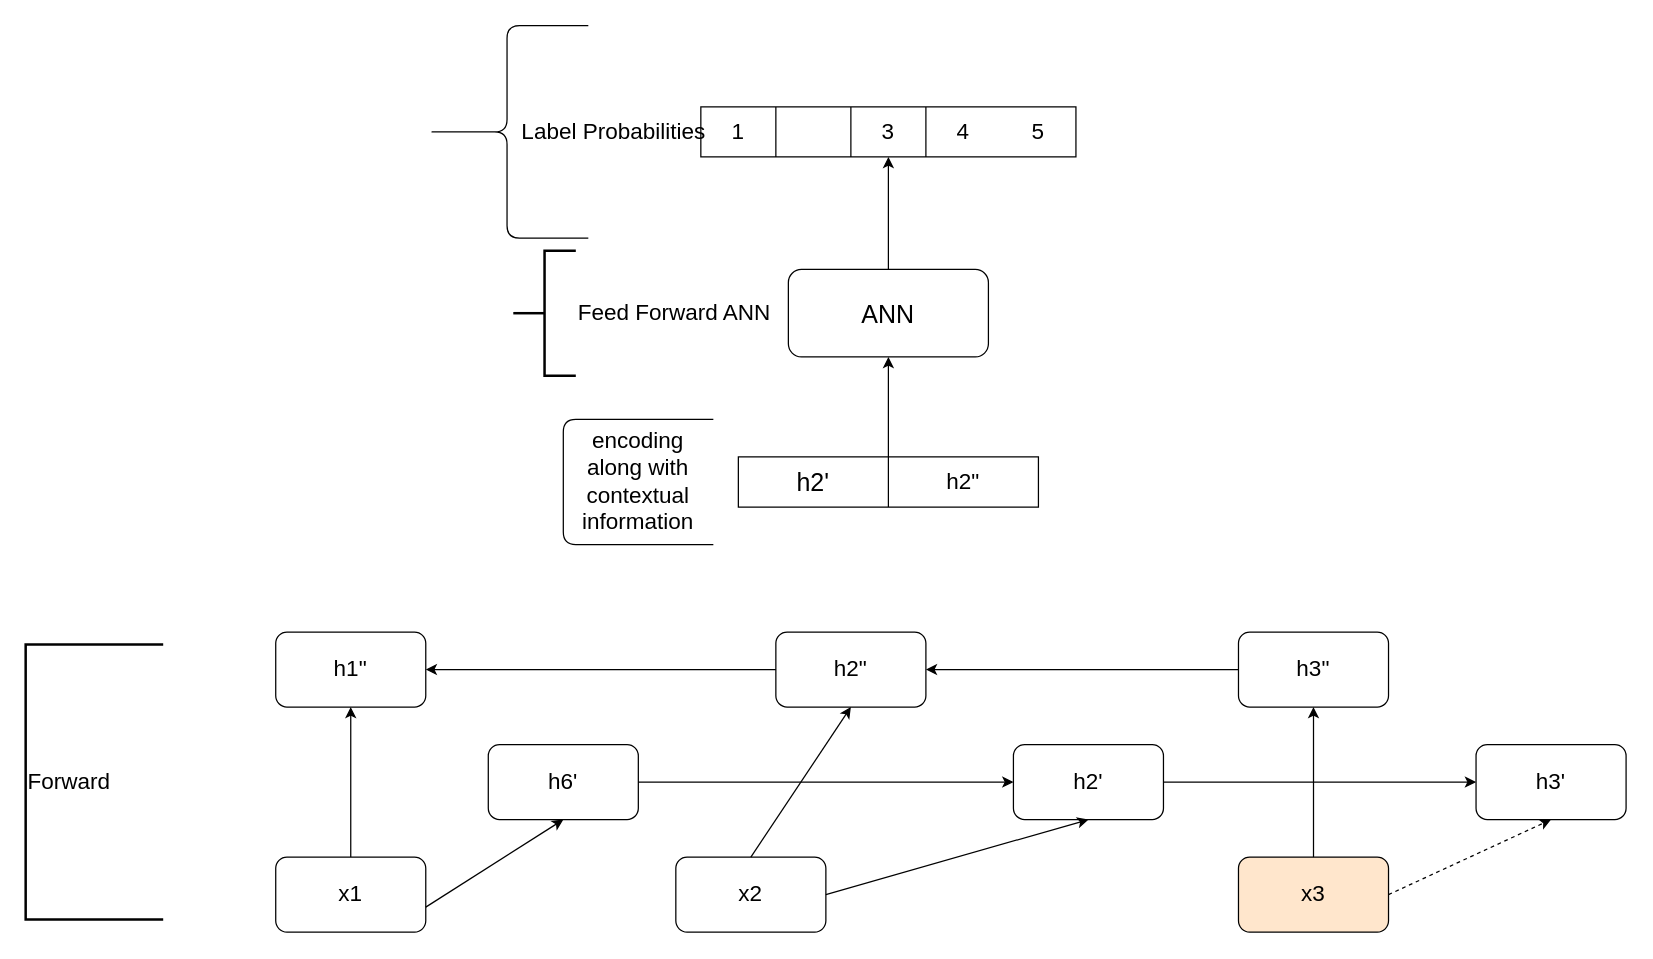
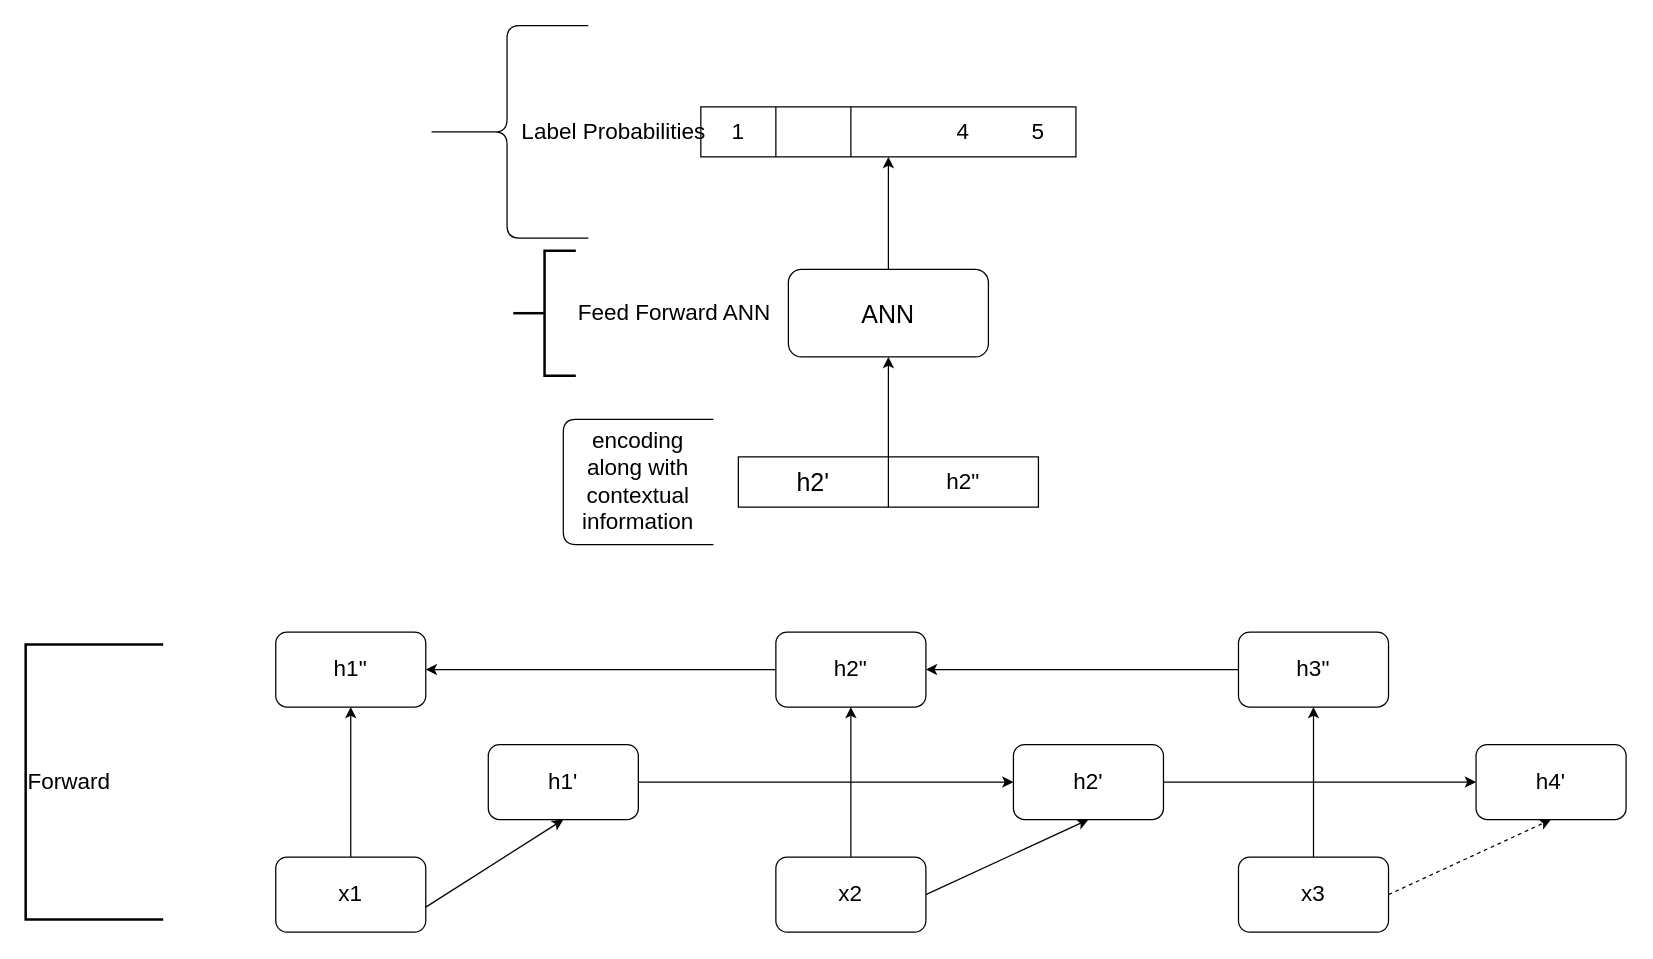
node "3": removed
node "h6'": label "h6'" -> "h1'"
node "h3'": label "h3'" -> "h4'"
node "x2": moved (751, 894) -> (851, 894)
node "x3": fillcolor #ffe6cc -> #ffffff
